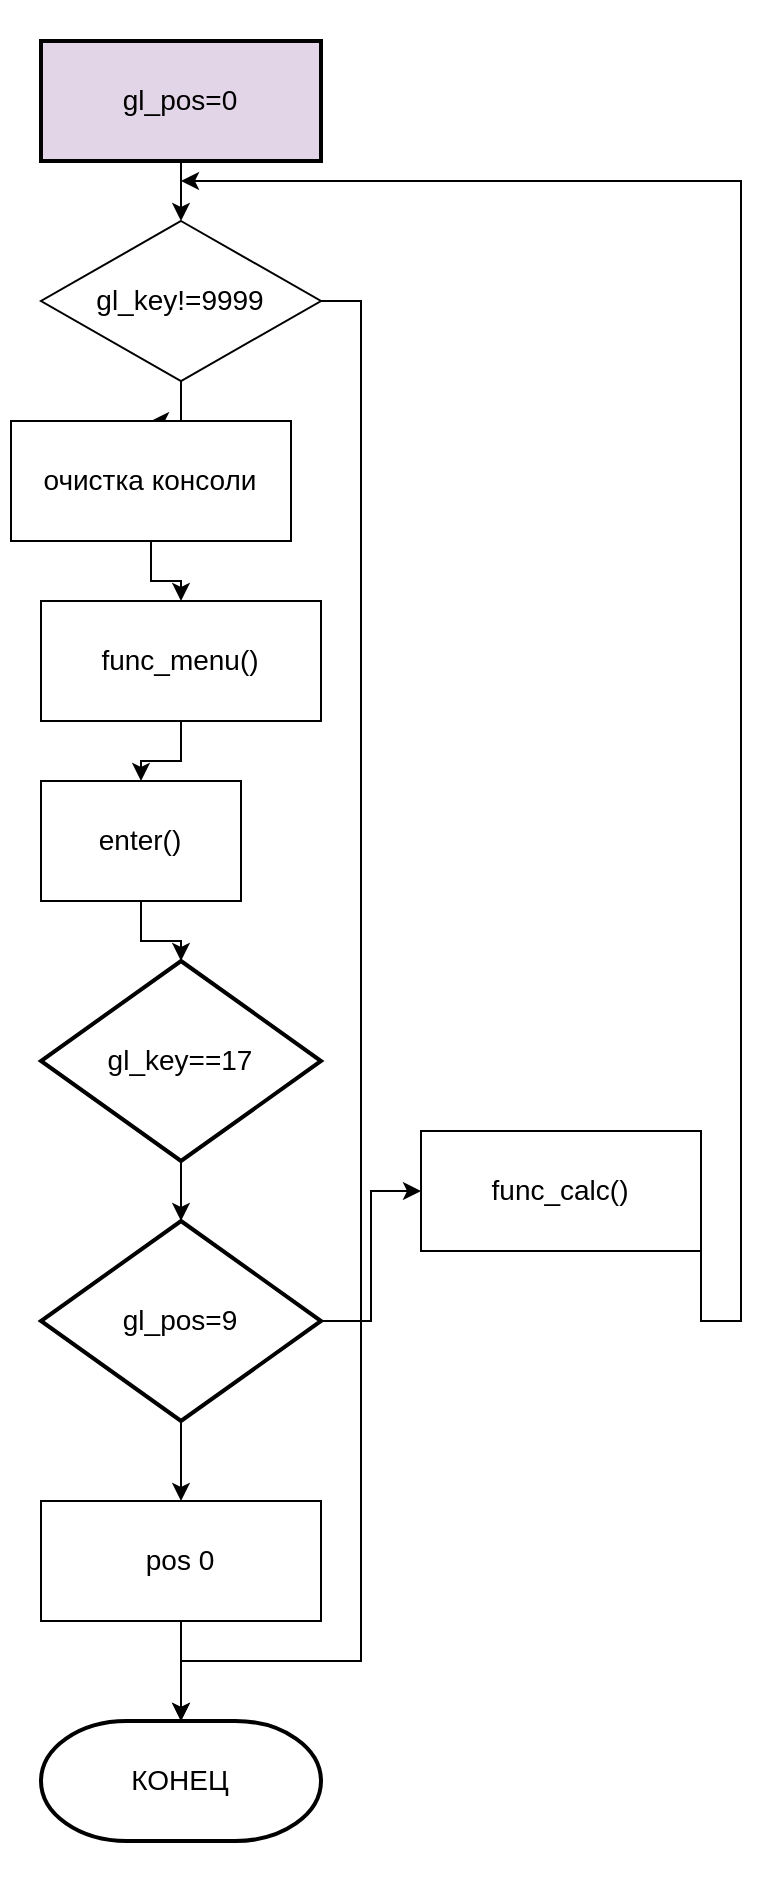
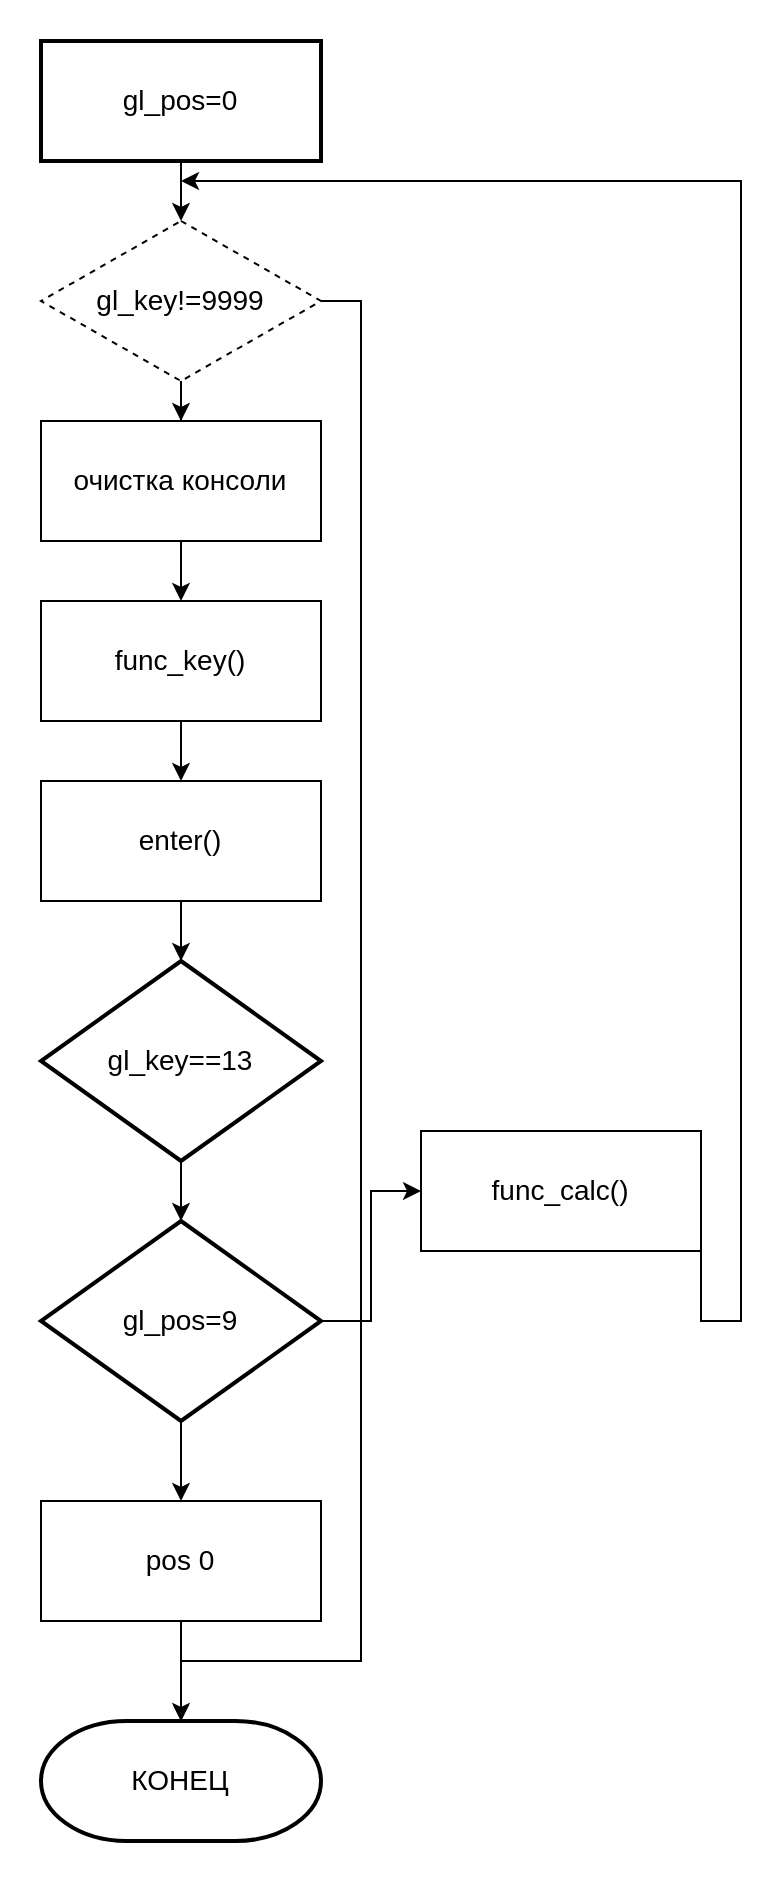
node "gl_pos=0": fillcolor #e1d5e7 -> #ffffff
node "gl_key!=9999": style solid -> dashed
edge "gl_key!=9999" -> "КОНЕЦ": arrowhead classic -> open
node "очистка консоли": moved (151, 481) -> (181, 481)
node "func_menu()": label "func_menu()" -> "func_key()"
node "enter()": size 200x120 -> 280x120
node "gl_key==17": label "gl_key==17" -> "gl_key==13"
